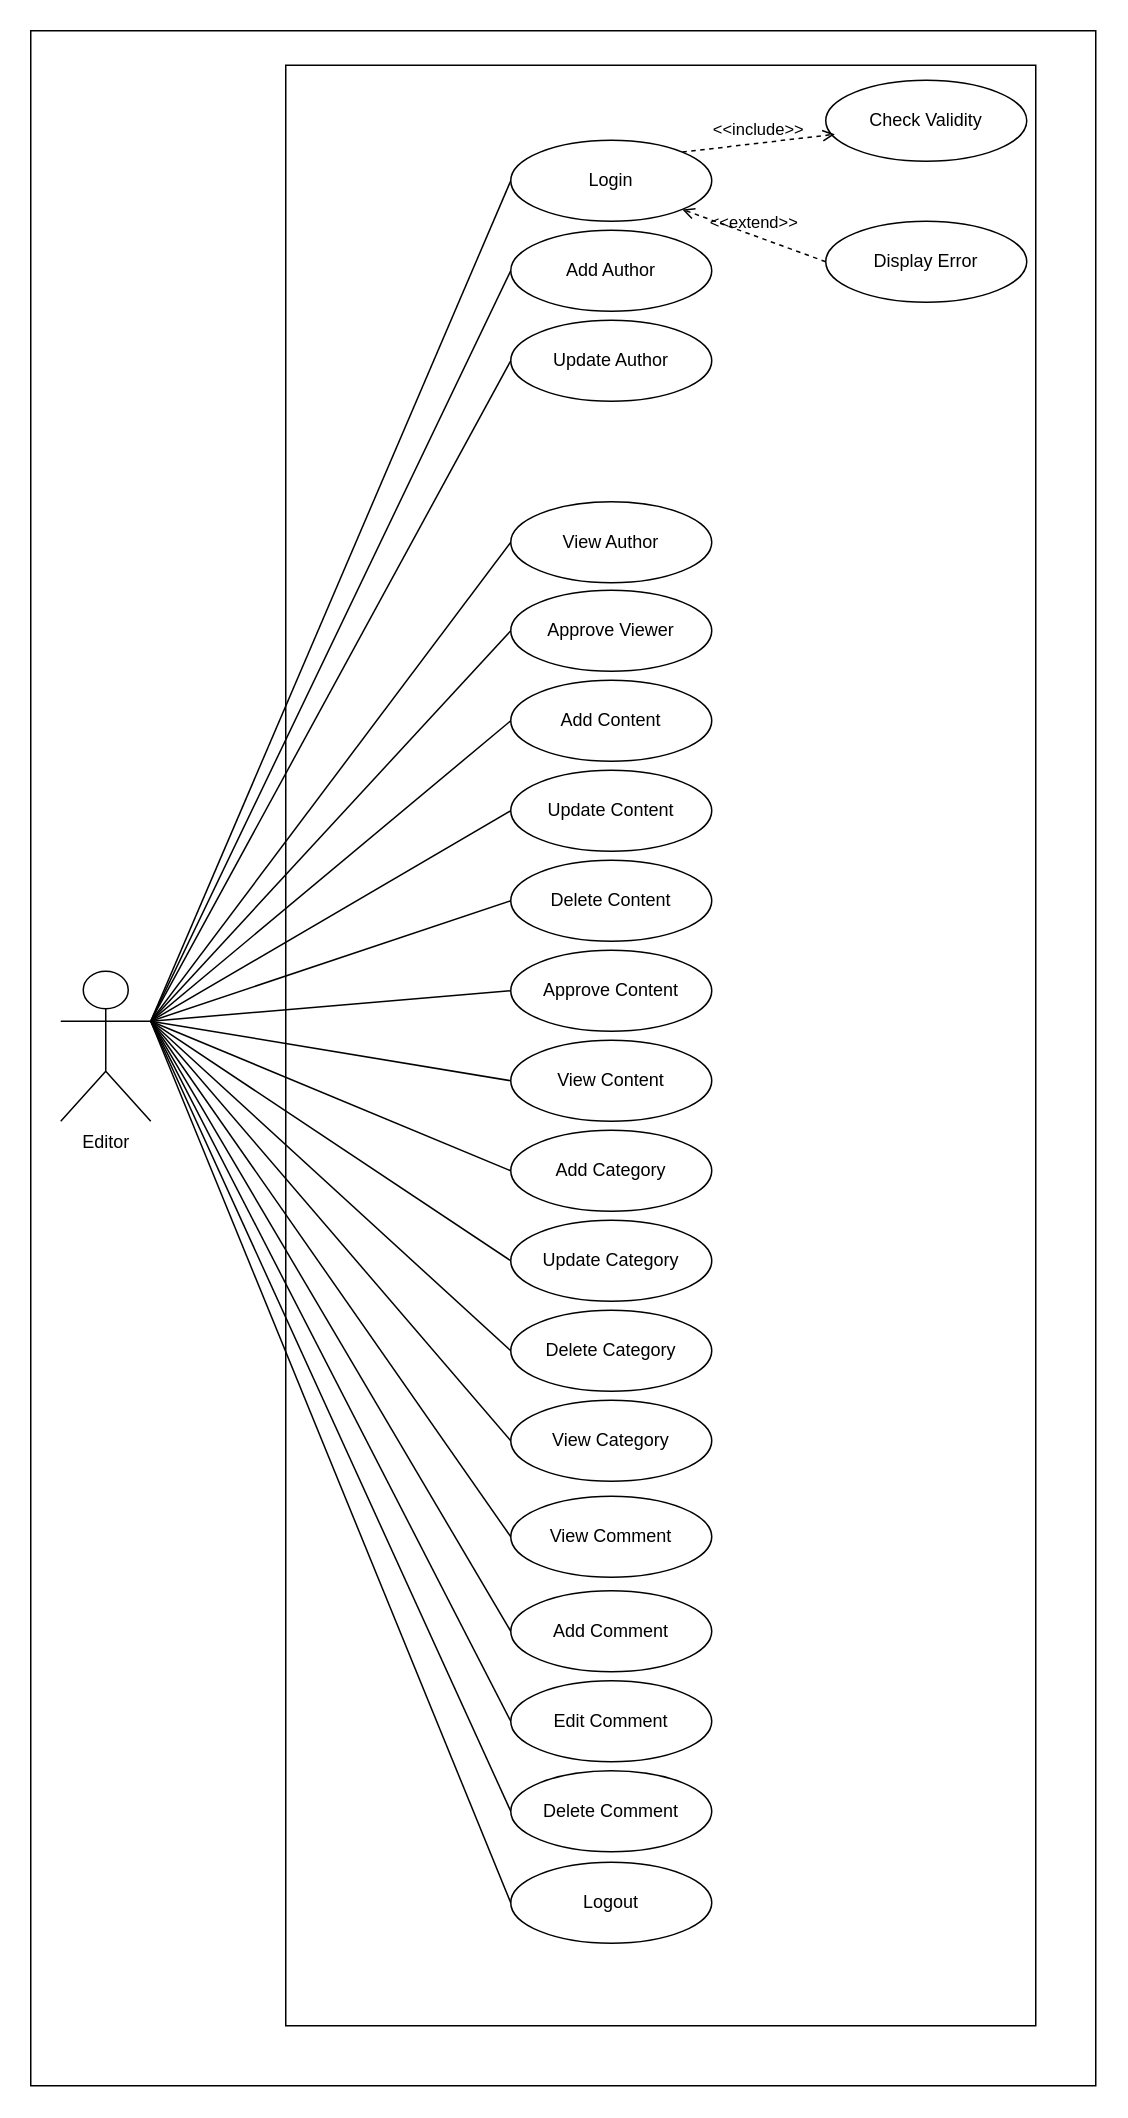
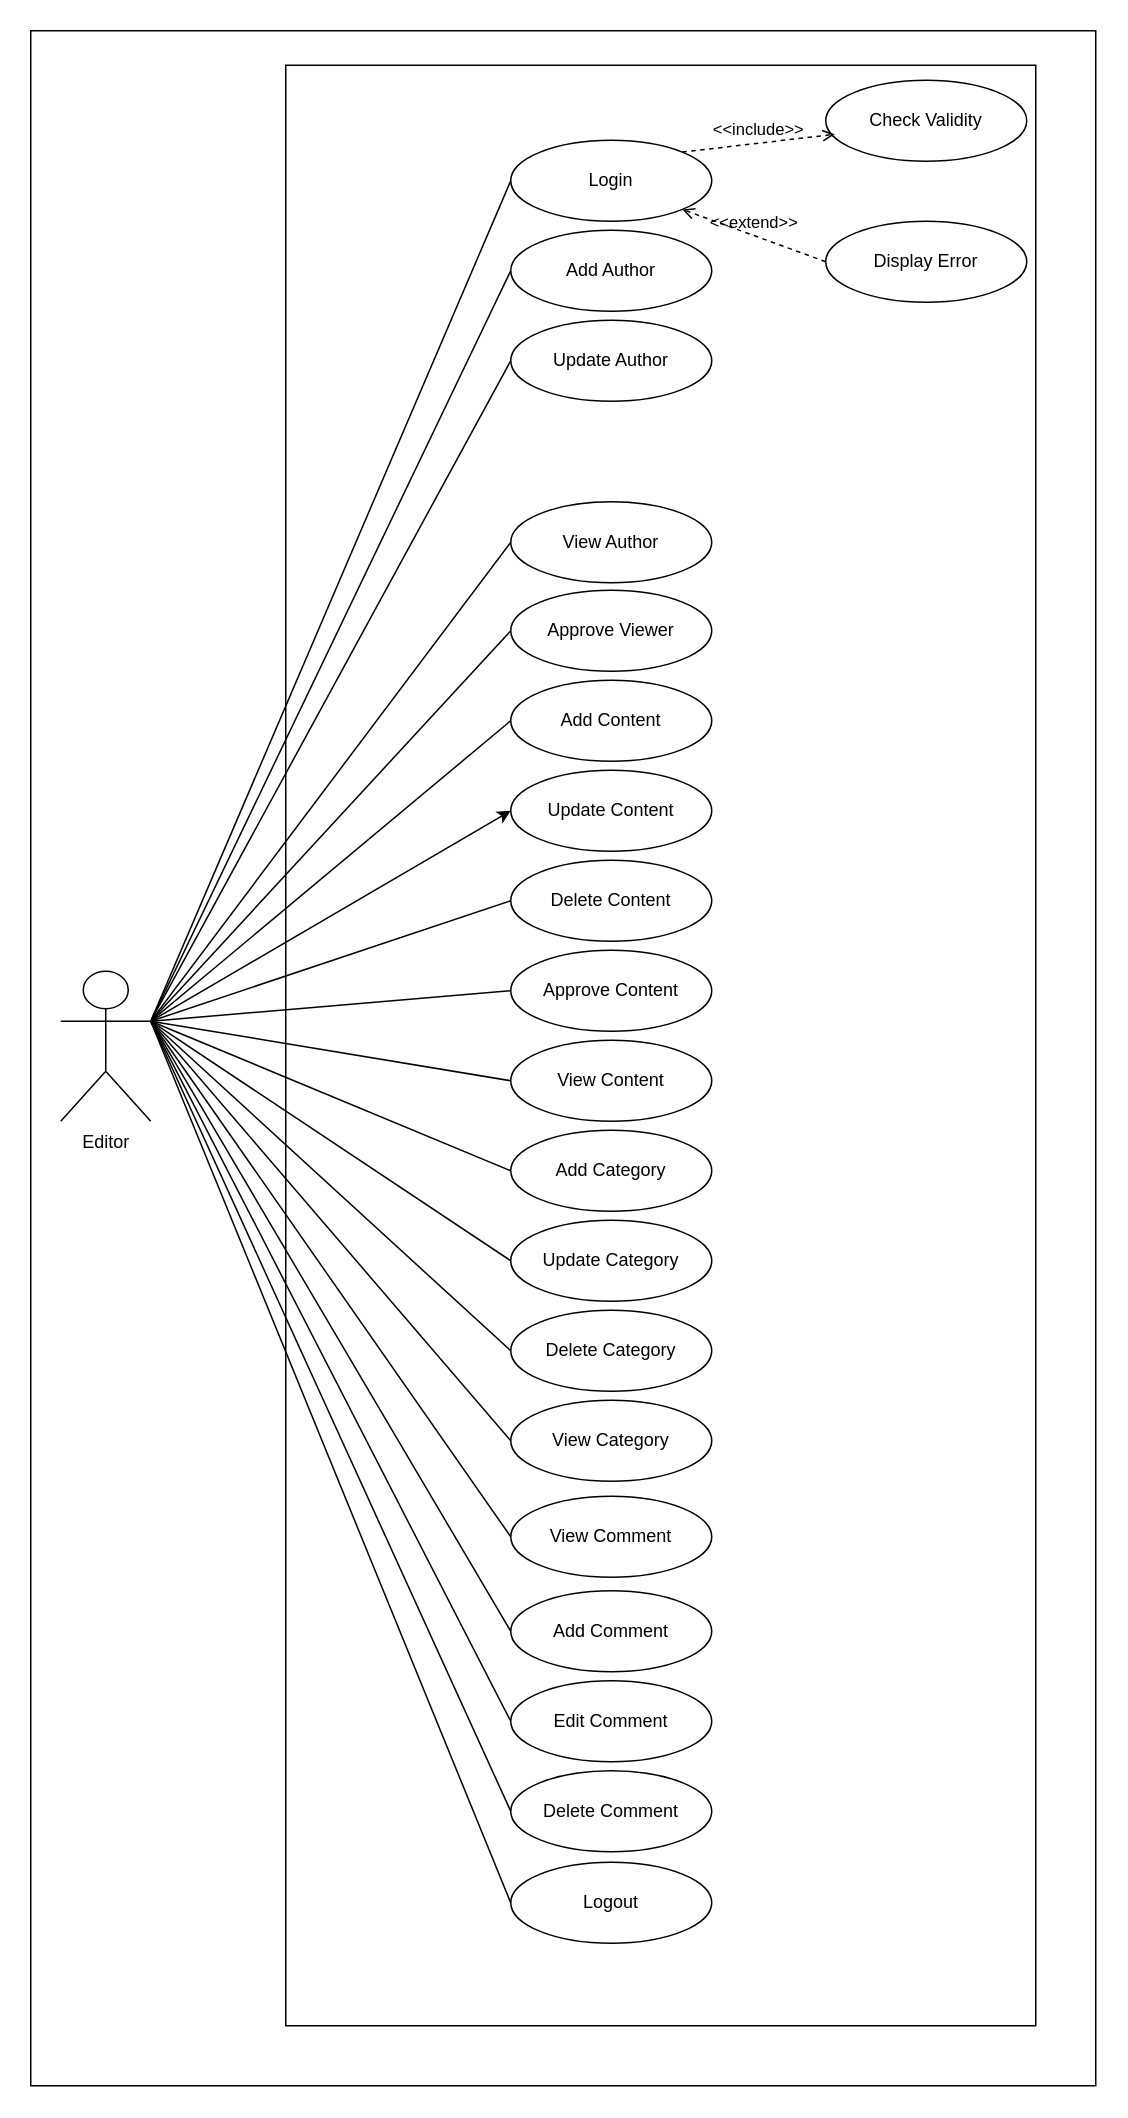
edge "Update Content" -- "Editor": arrowhead none -> classic
